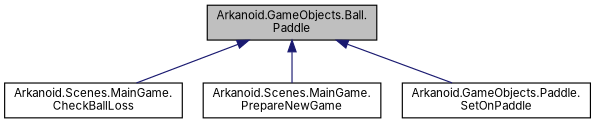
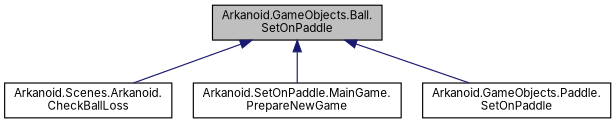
node "Arkanoid.GameObjects.Ball. Paddle": label "Arkanoid.GameObjects.Ball. Paddle" -> "Arkanoid.GameObjects.Ball. SetOnPaddle"
node "Arkanoid.Scenes.MainGame. CheckBallLoss": label "Arkanoid.Scenes.MainGame. CheckBallLoss" -> "Arkanoid.Scenes.Arkanoid. CheckBallLoss"
node "Arkanoid.Scenes.MainGame. PrepareNewGame": label "Arkanoid.Scenes.MainGame. PrepareNewGame" -> "Arkanoid.SetOnPaddle.MainGame. PrepareNewGame"
